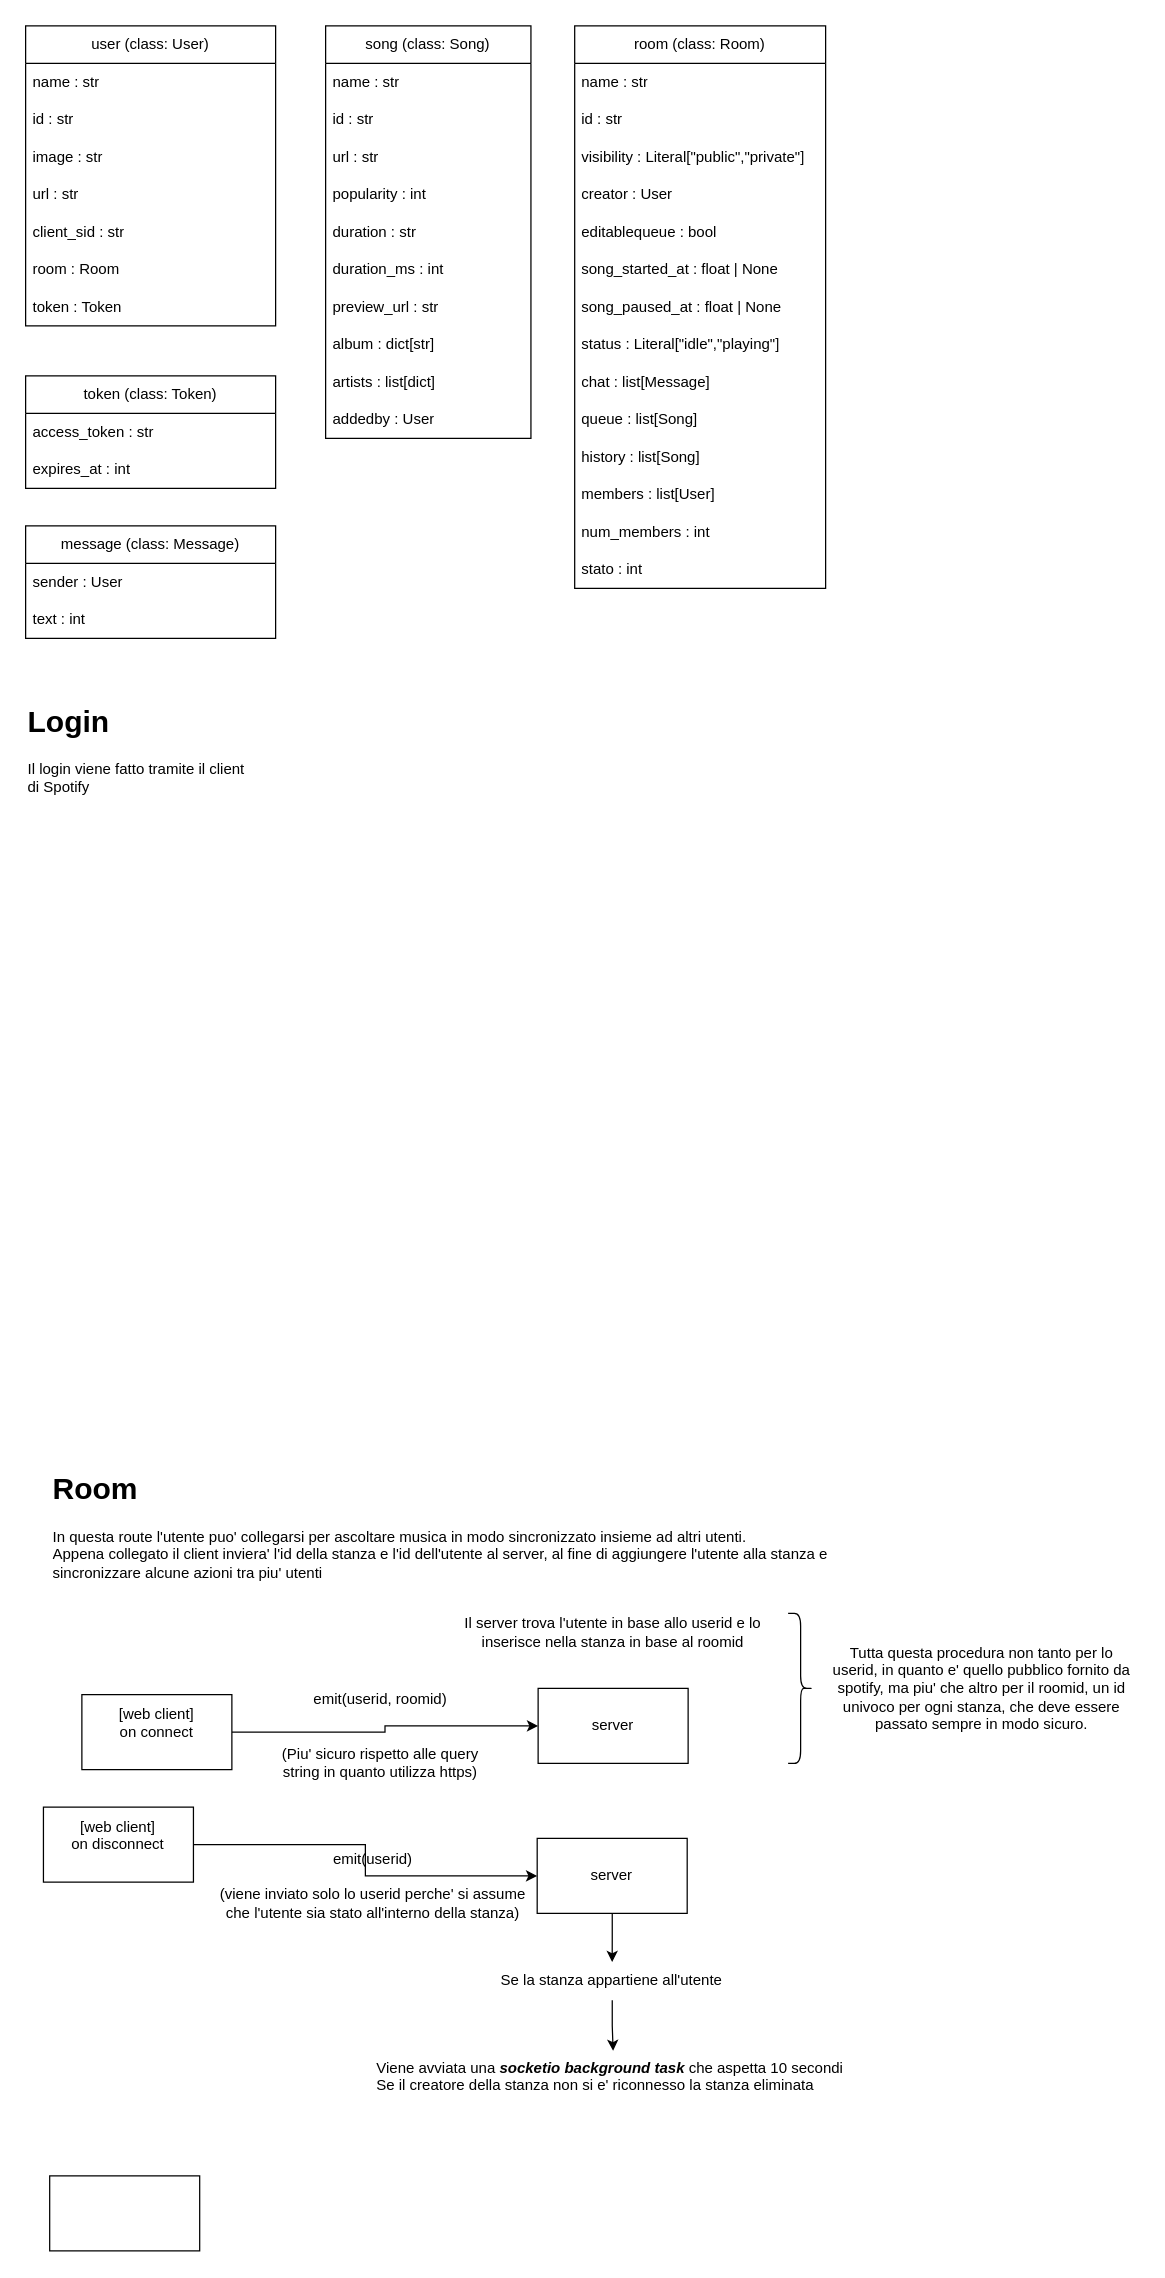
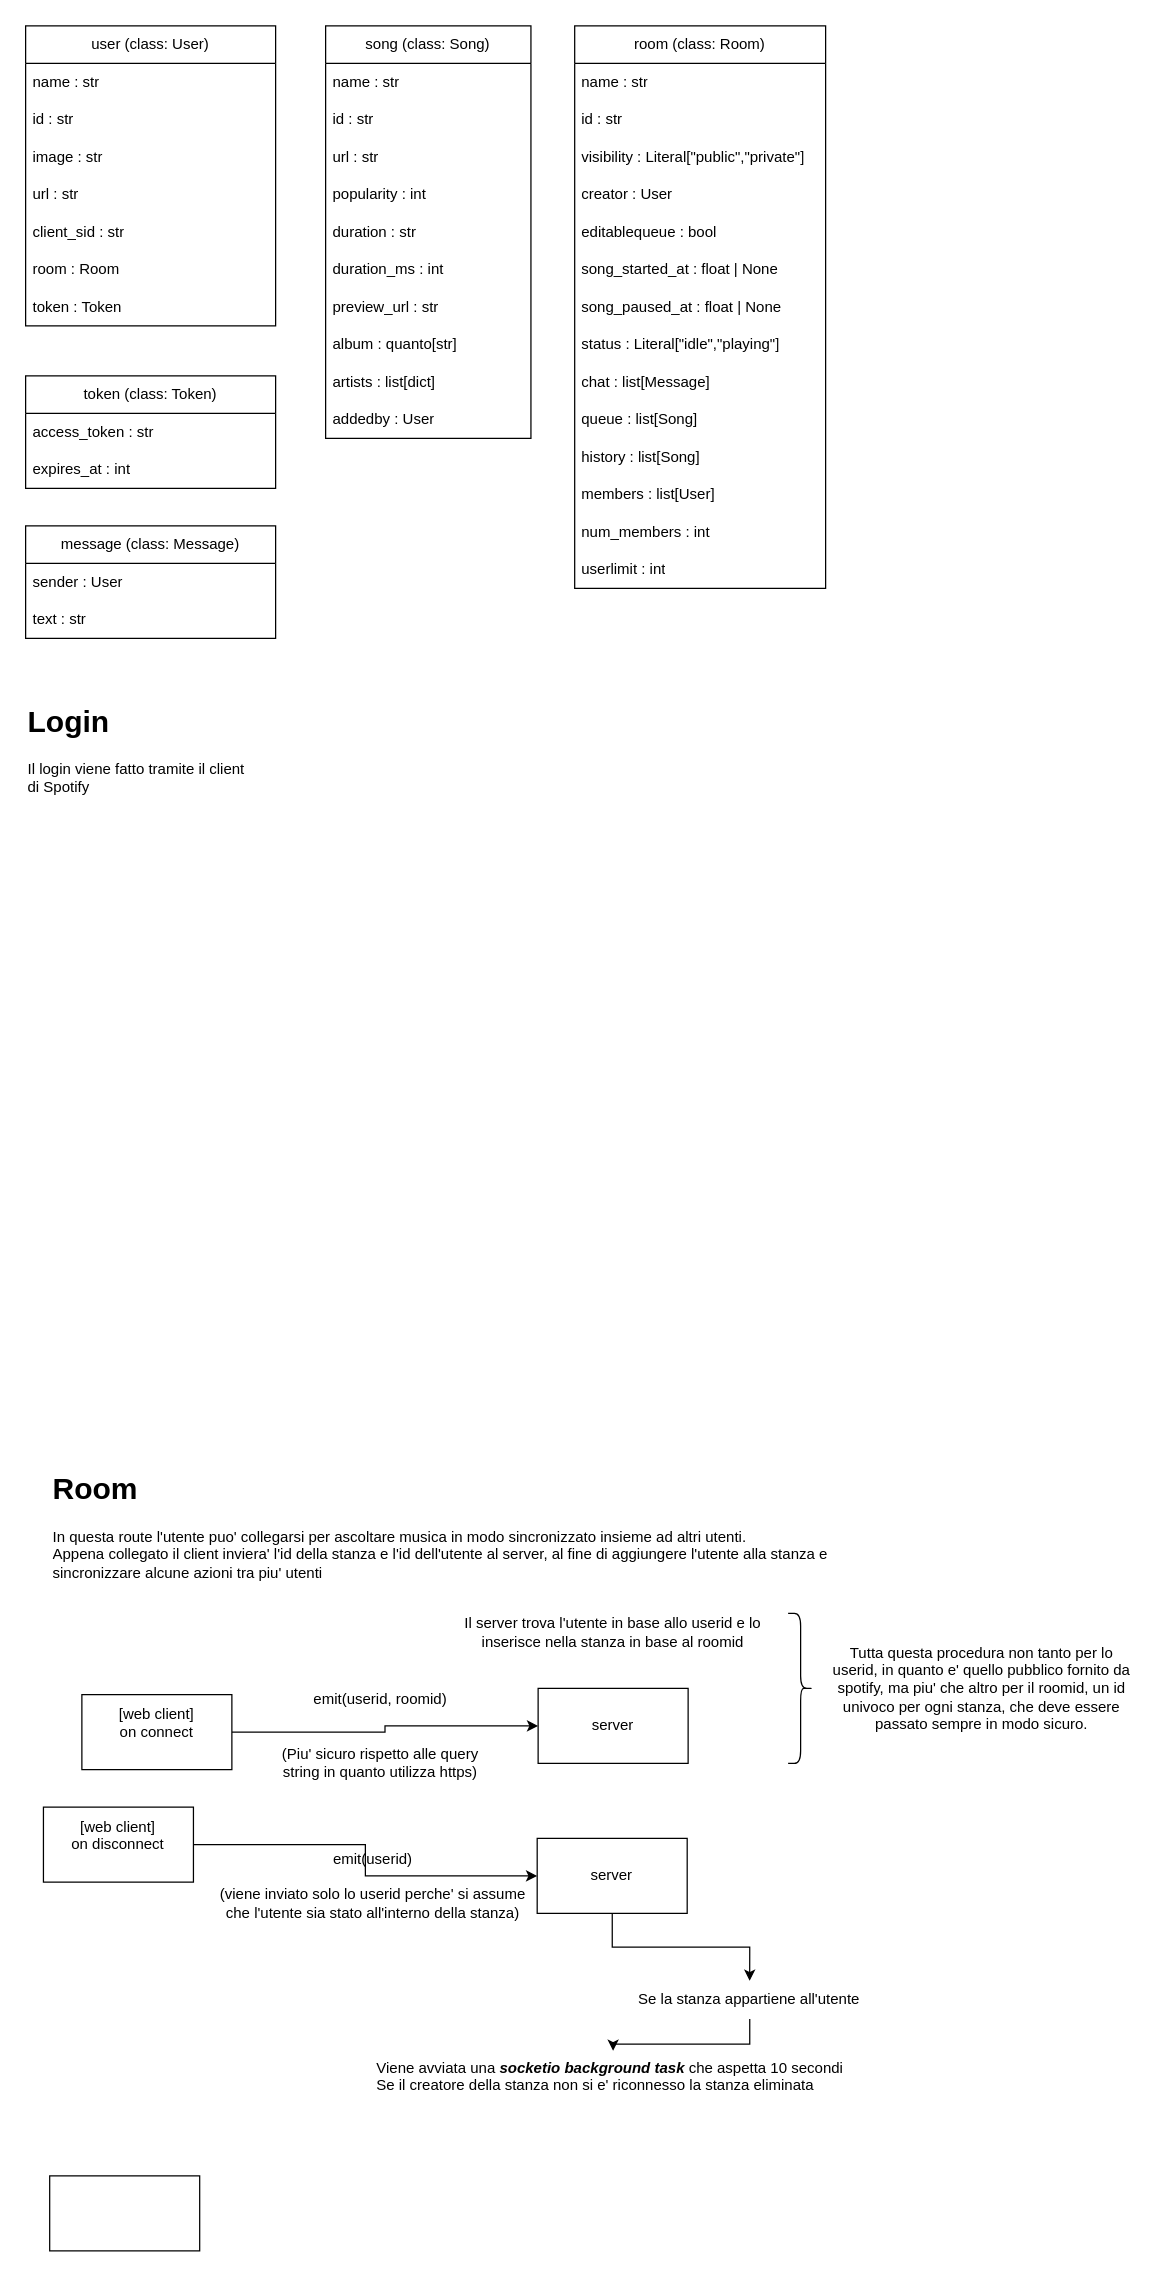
node "album : dict[str]": label "album : dict[str]" -> "album : quanto[str]"
node "stato : int": label "stato : int" -> "userlimit : int"
node "text : int": label "text : int" -> "text : str"
node "Se la stanza appartiene all'utente": moved (612, 1981) -> (750, 2000)
